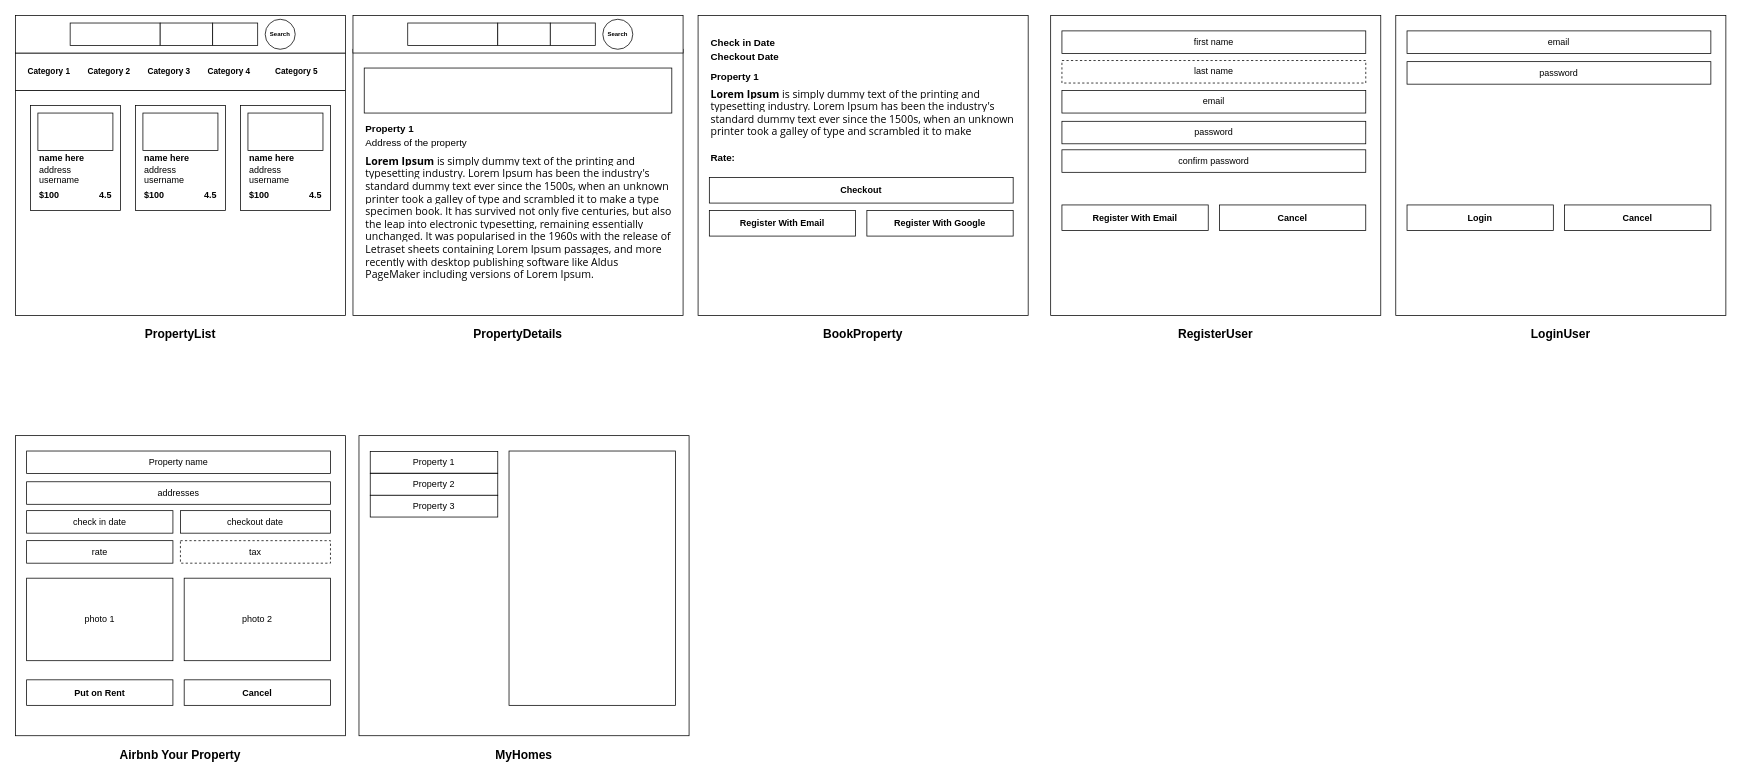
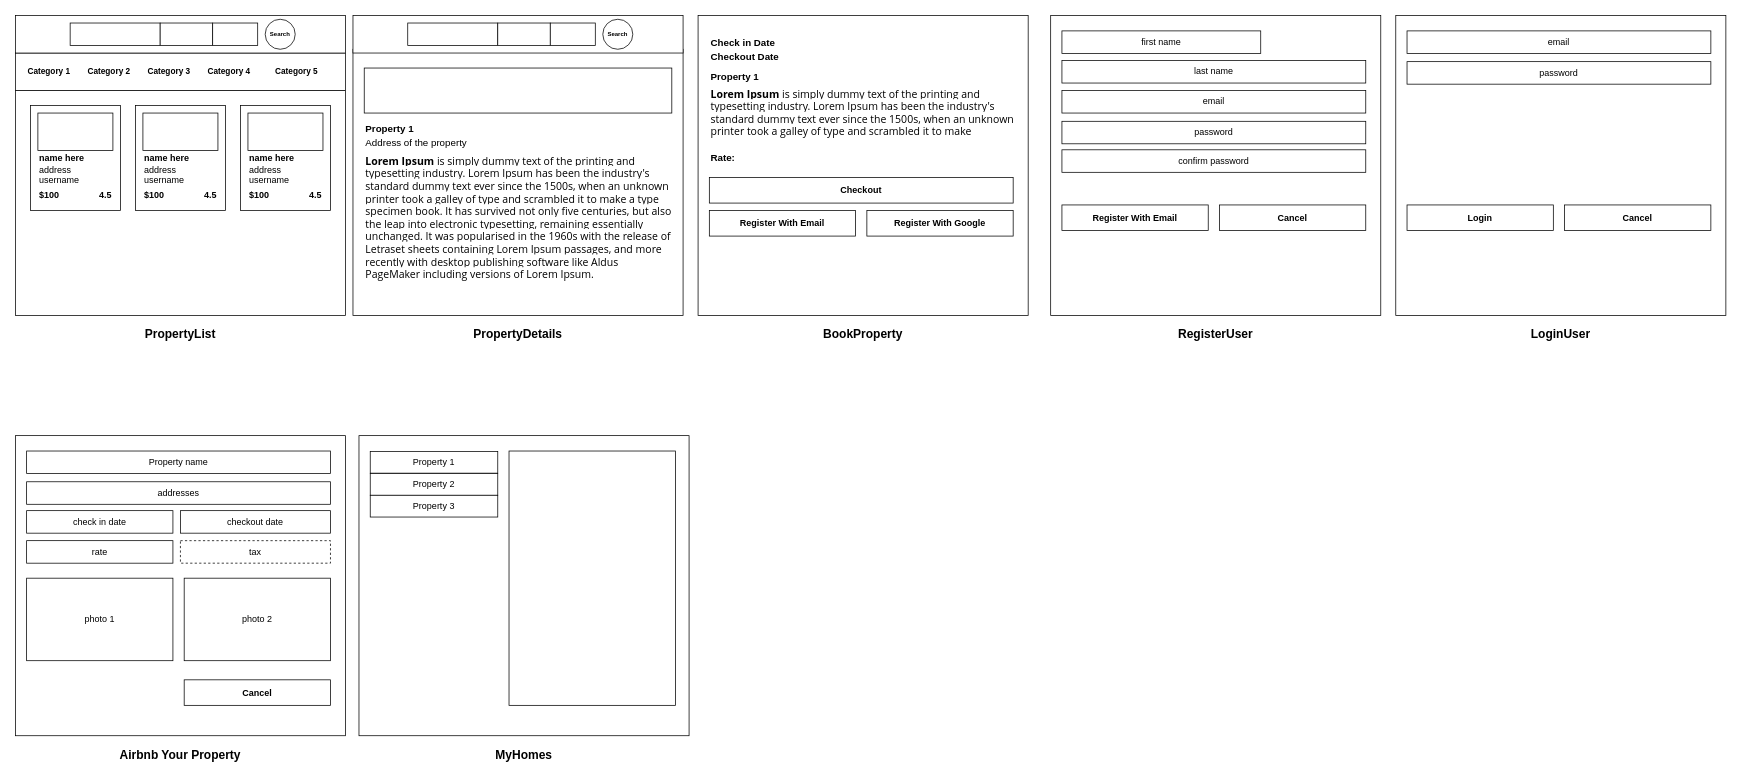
node "first name": size 304x23 -> 199x23
node "last name": style dashed -> solid
node "Put on Rent": removed
